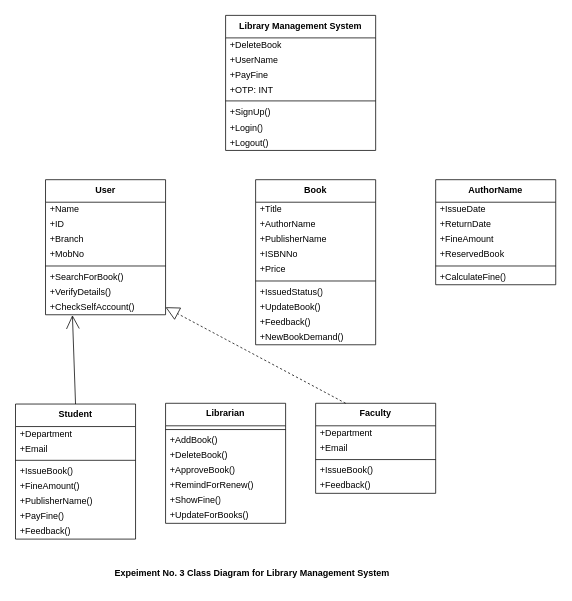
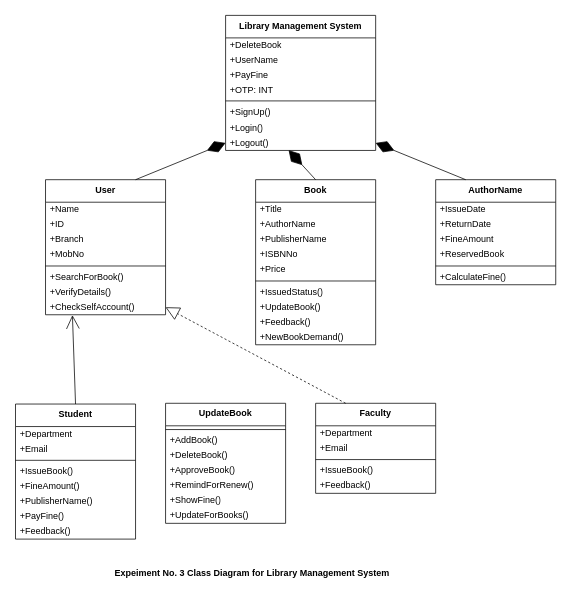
edge "User" -> "+Logout()": added
edge "AuthorName" -> "+Logout()": added
edge "Book" -> "+Logout()": added
node "Librarian": label "Librarian" -> "UpdateBook"
